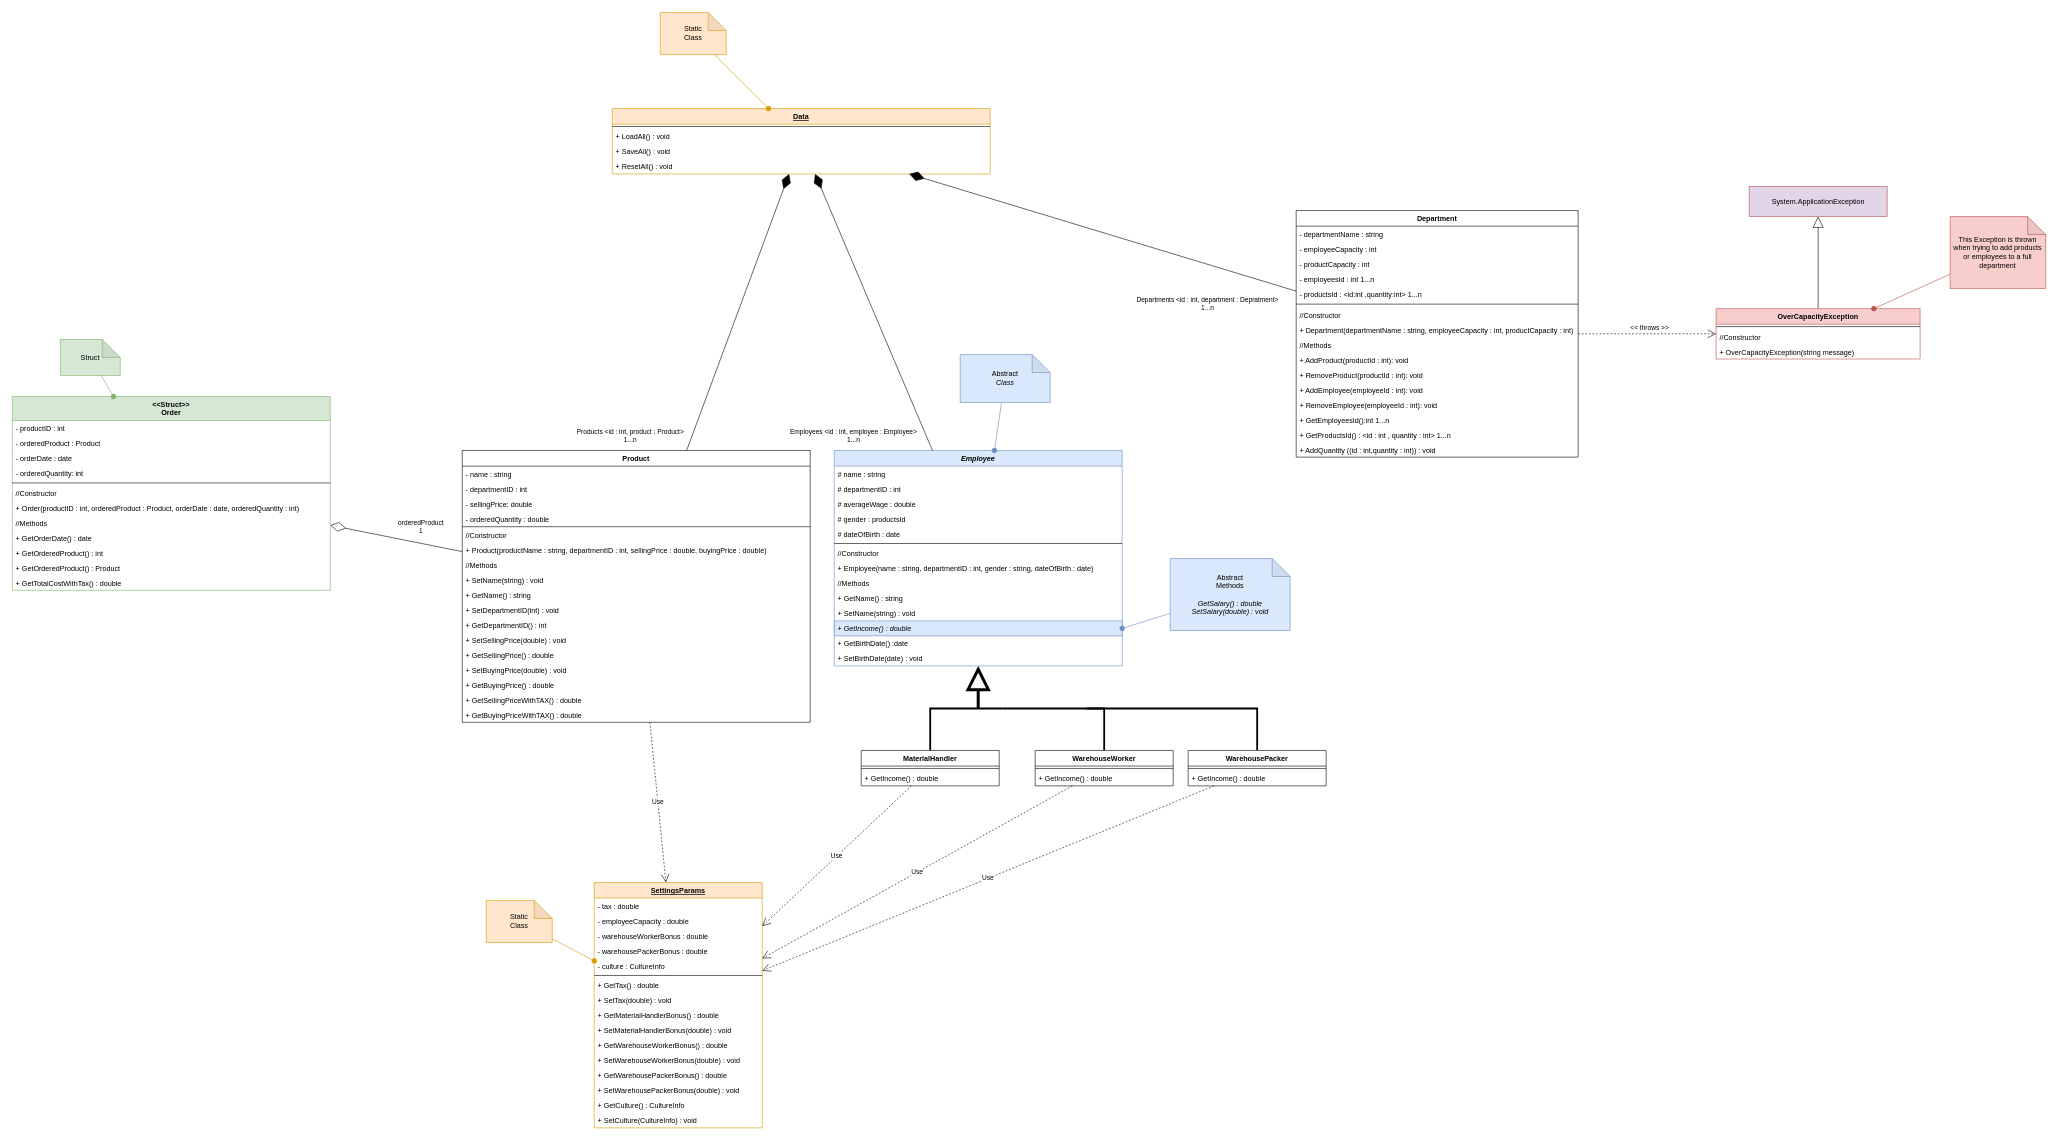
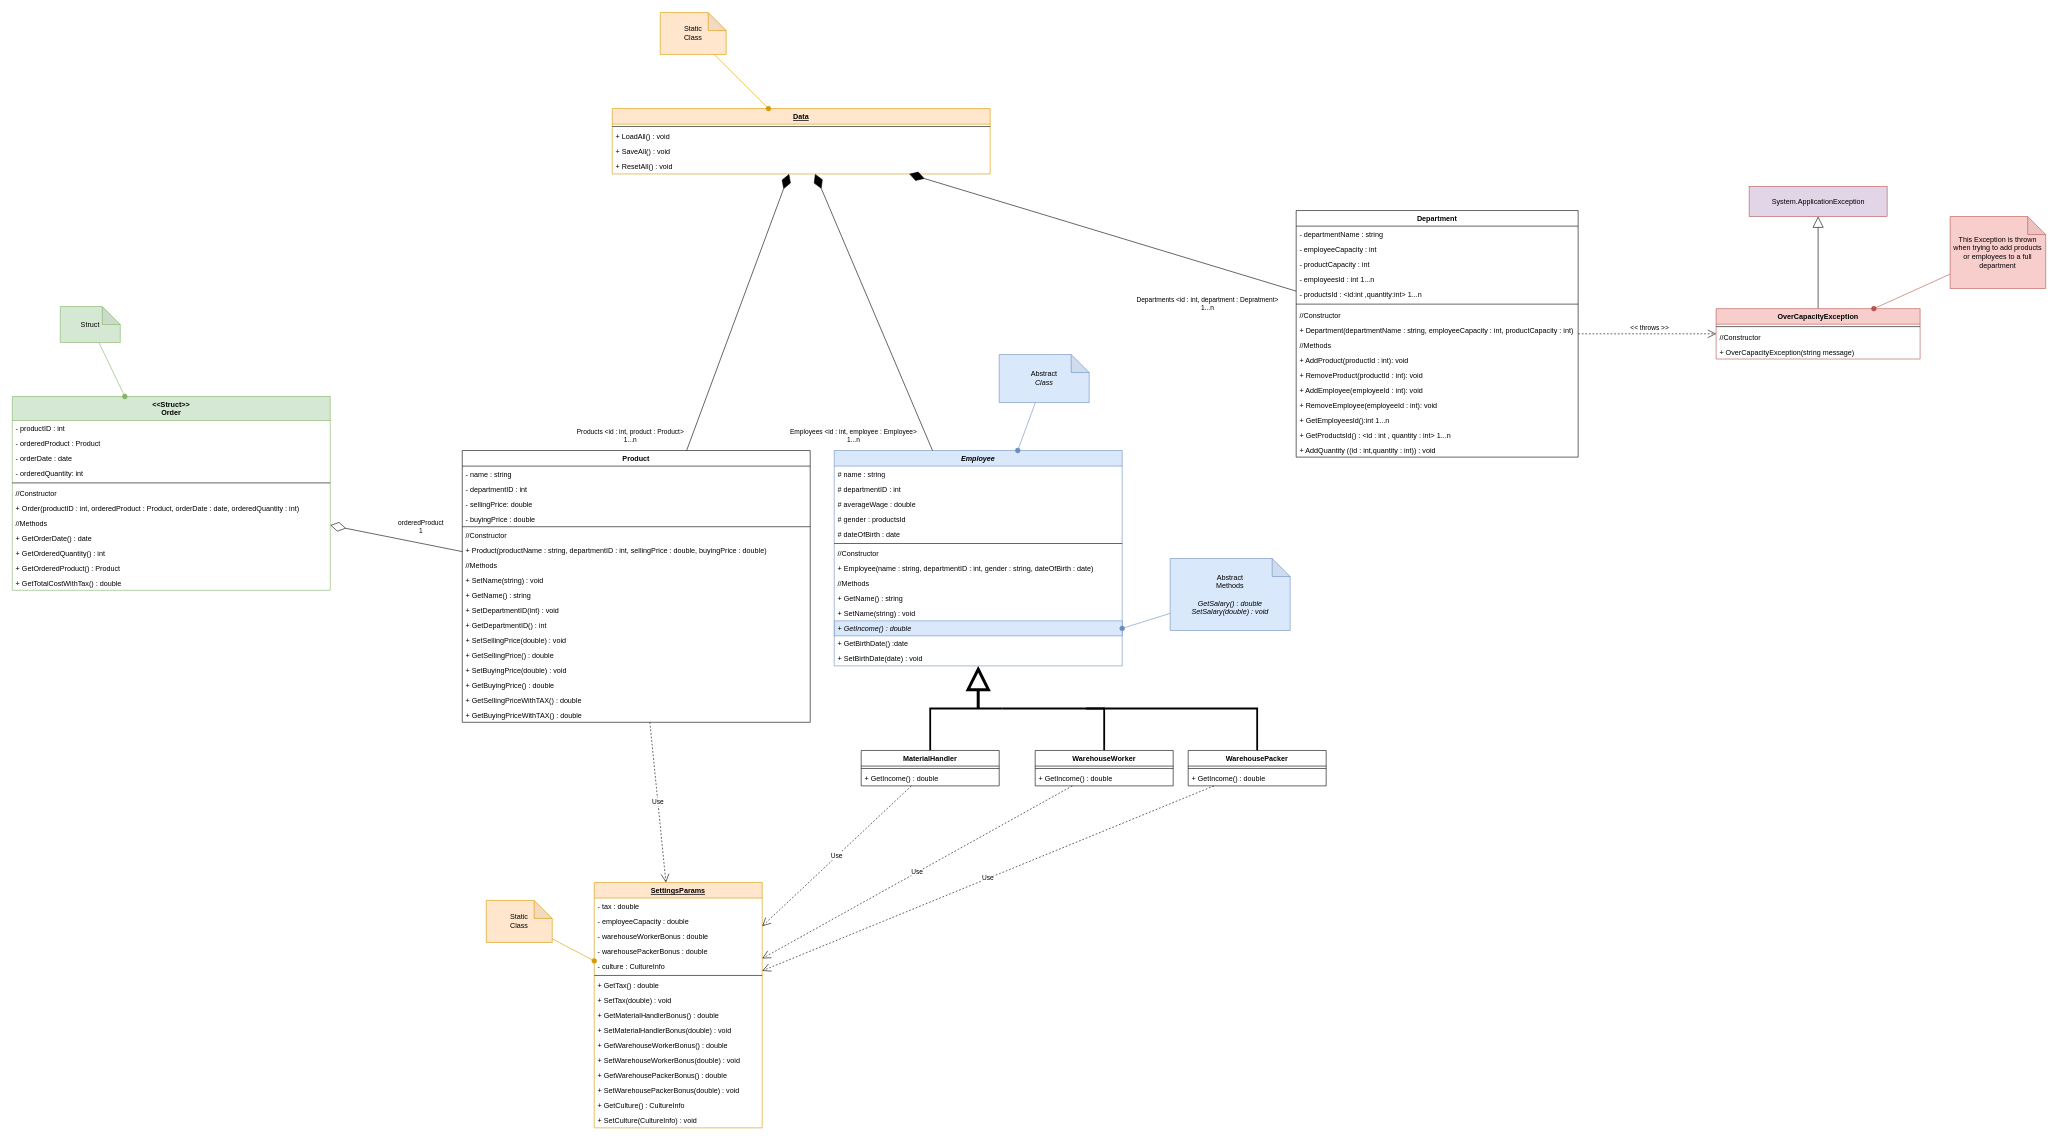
node "Struct": moved (90, 357) -> (90, 324)
node "Abstract Class": moved (1005, 378) -> (1044, 378)
node "- orderedQuantity : double": label "- orderedQuantity : double" -> "- buyingPrice : double"
node "+ GetOrderedProduct() : int": label "+ GetOrderedProduct() : int" -> "+ GetOrderedQuantity() : int"
